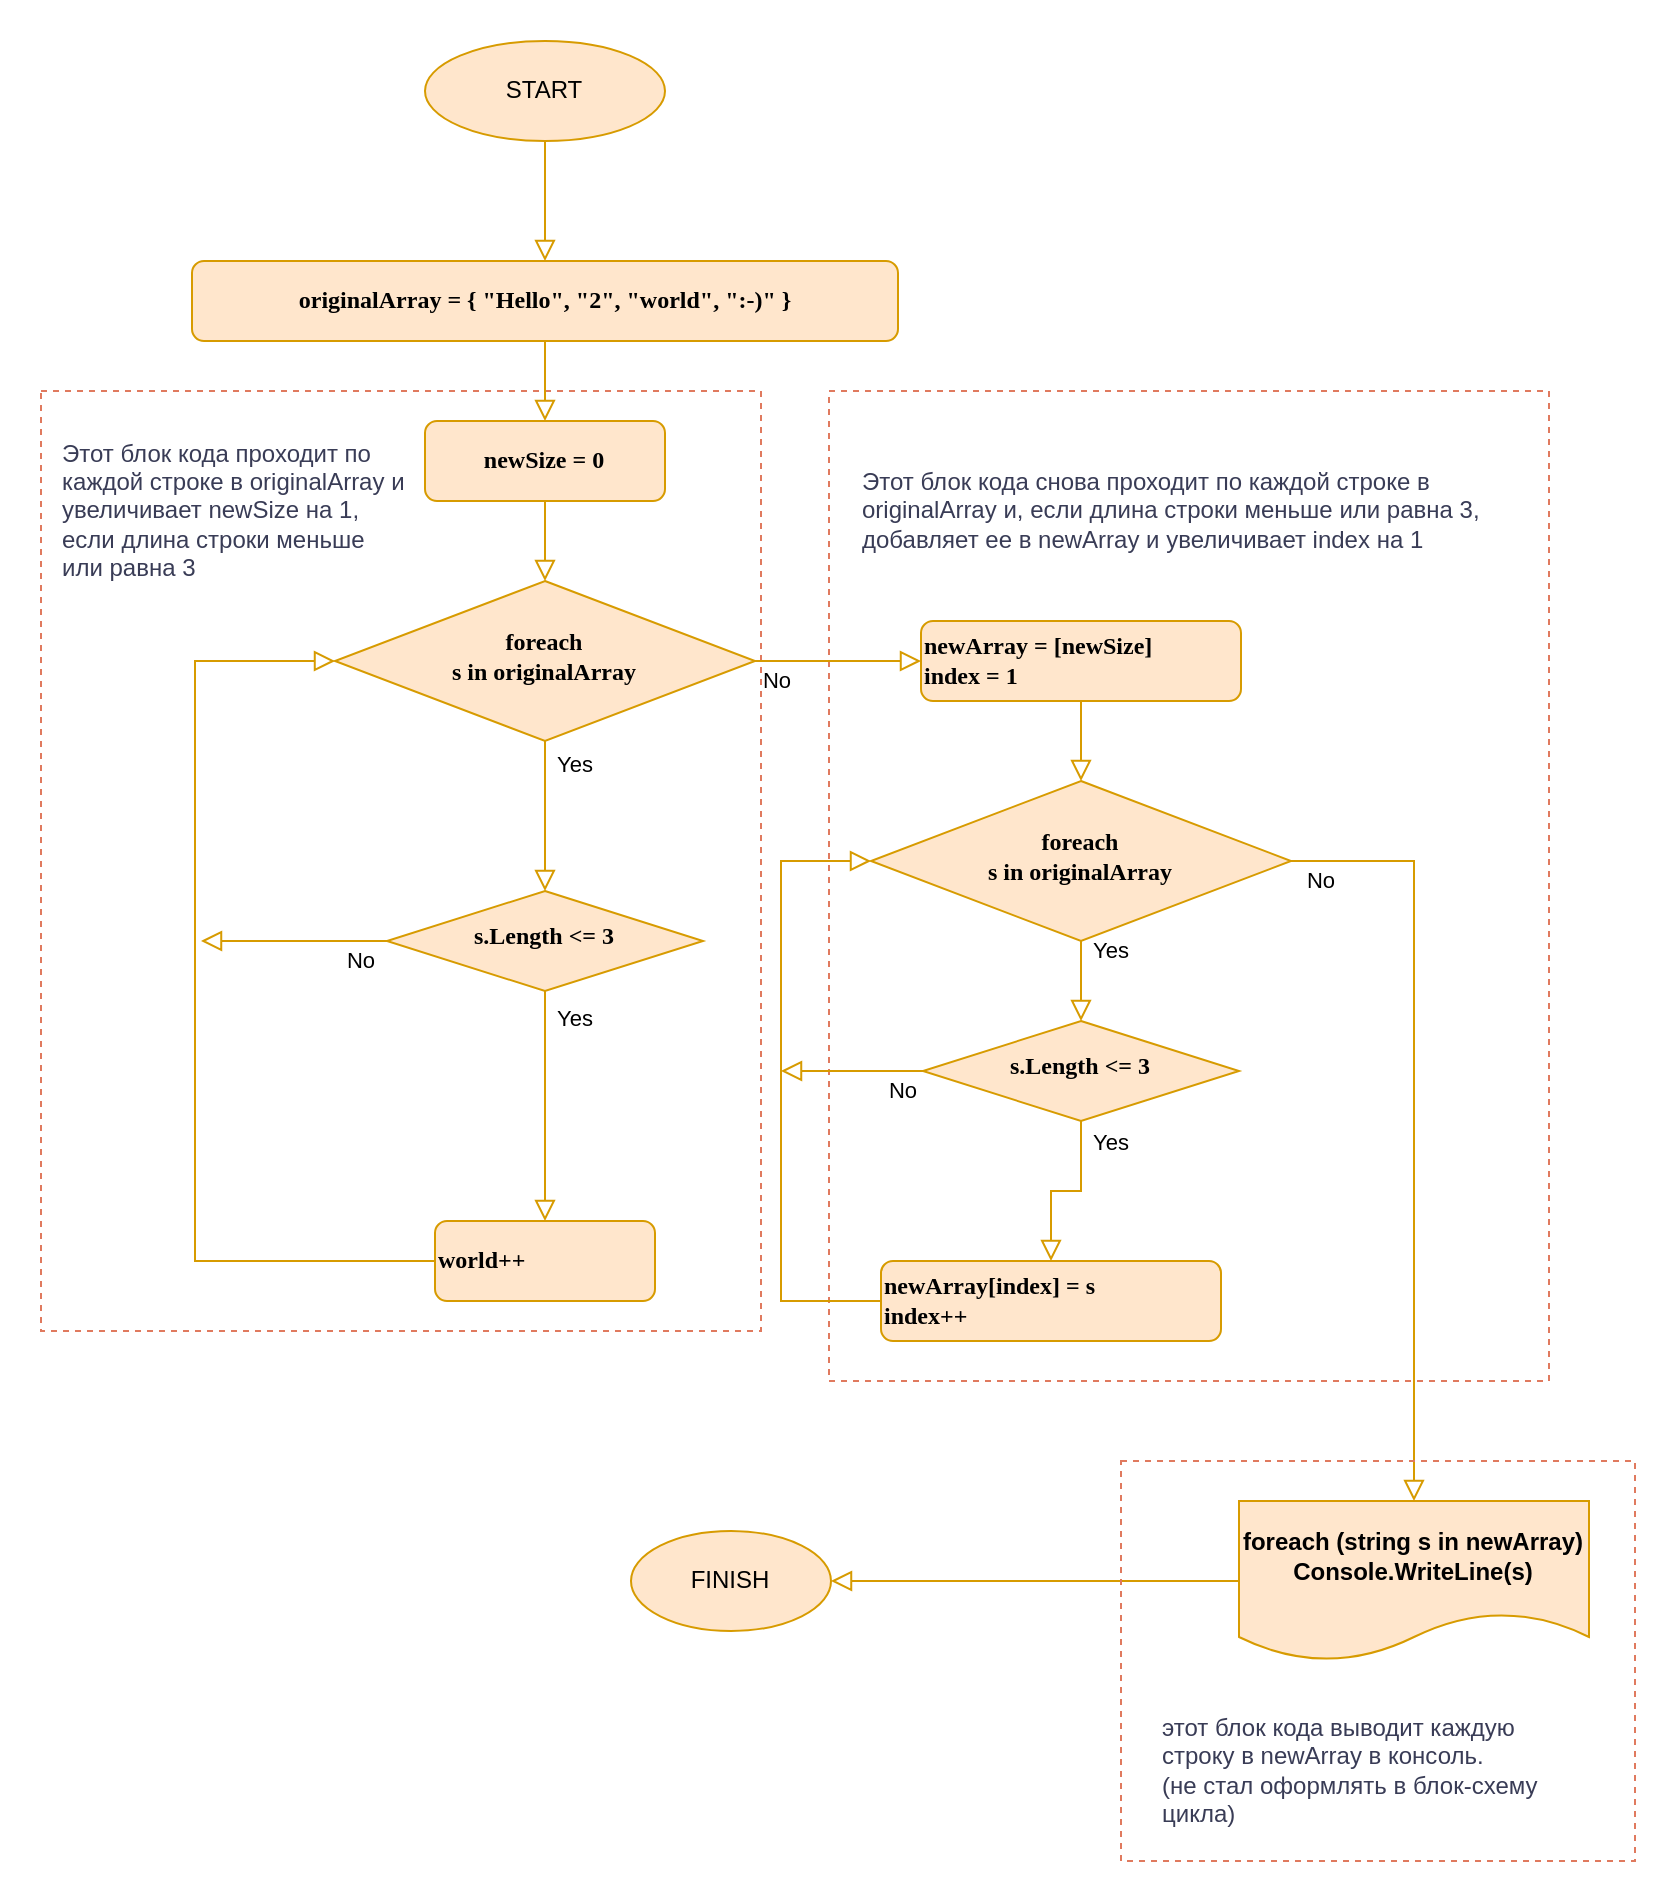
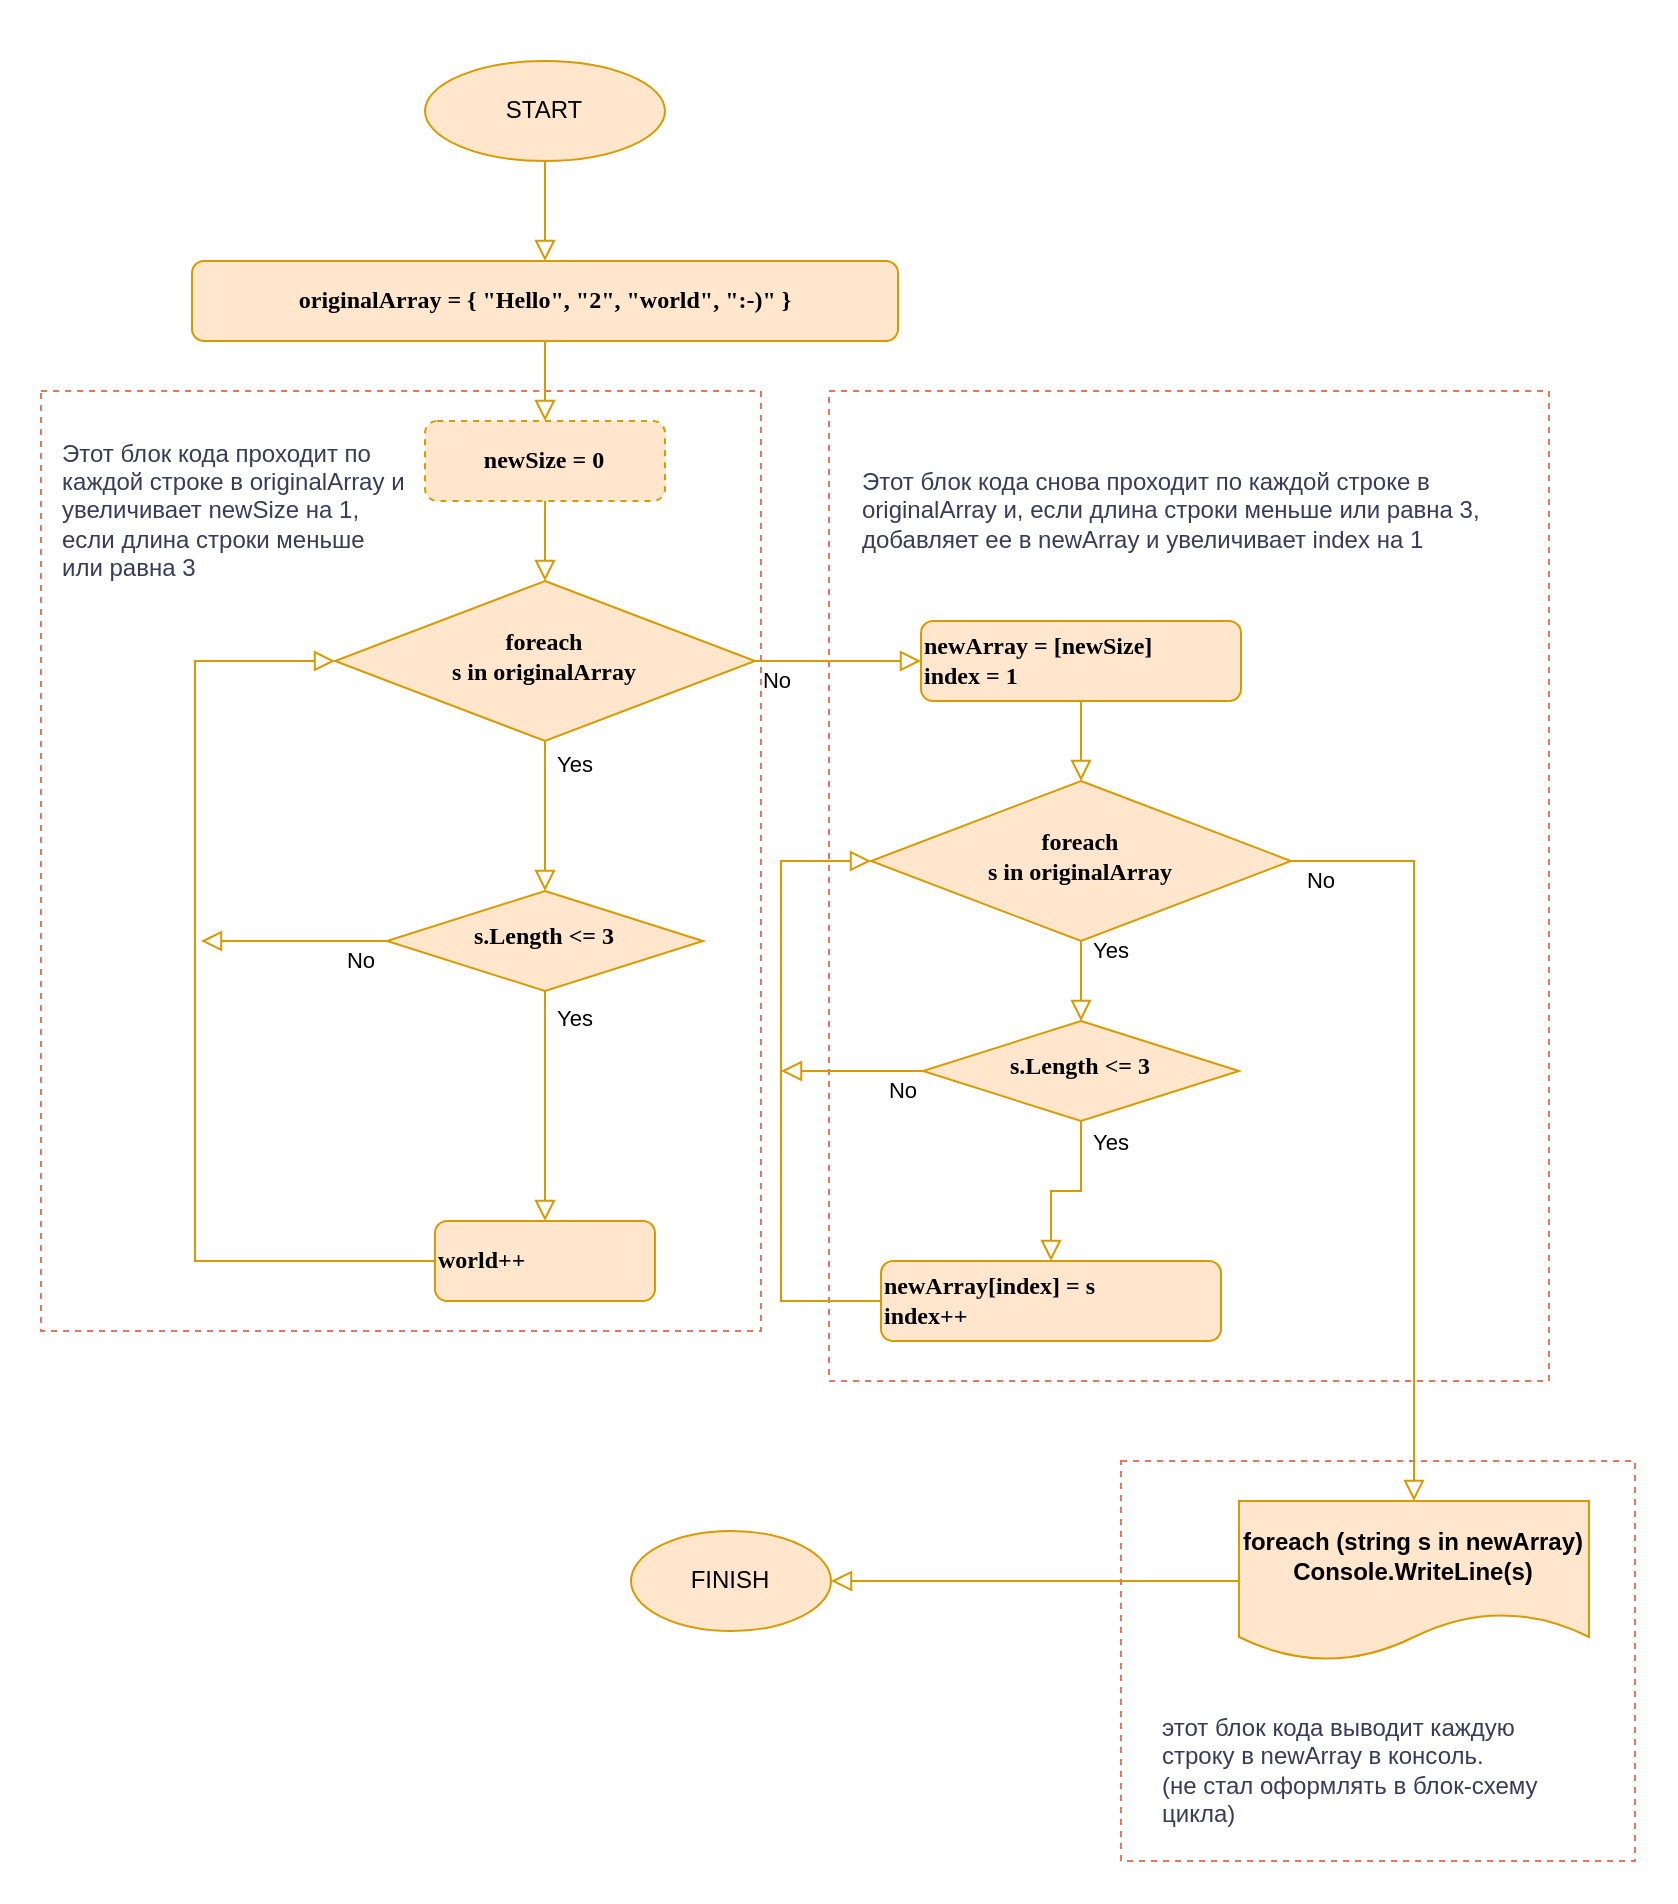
node "START": moved (545, 91) -> (545, 111)
node "newSize = 0": style solid -> dashed
